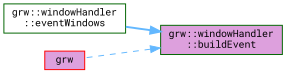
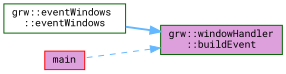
node "grw::windowHandler ::eventWindows": label "grw::windowHandler ::eventWindows" -> "grw::eventWindows ::eventWindows"
node "grw": label "grw" -> "main"
